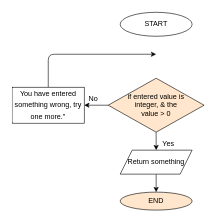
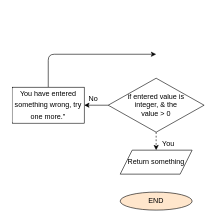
node "START": removed
node "if entered value is integer, & the value > 0": fillcolor #ffe6cc -> #ffffff
edge "if entered value is integer, & the value > 0" -> "Return something": style solid -> dashed
node "Yes": label "Yes" -> "You"
edge "Return something" -> "END": removed
